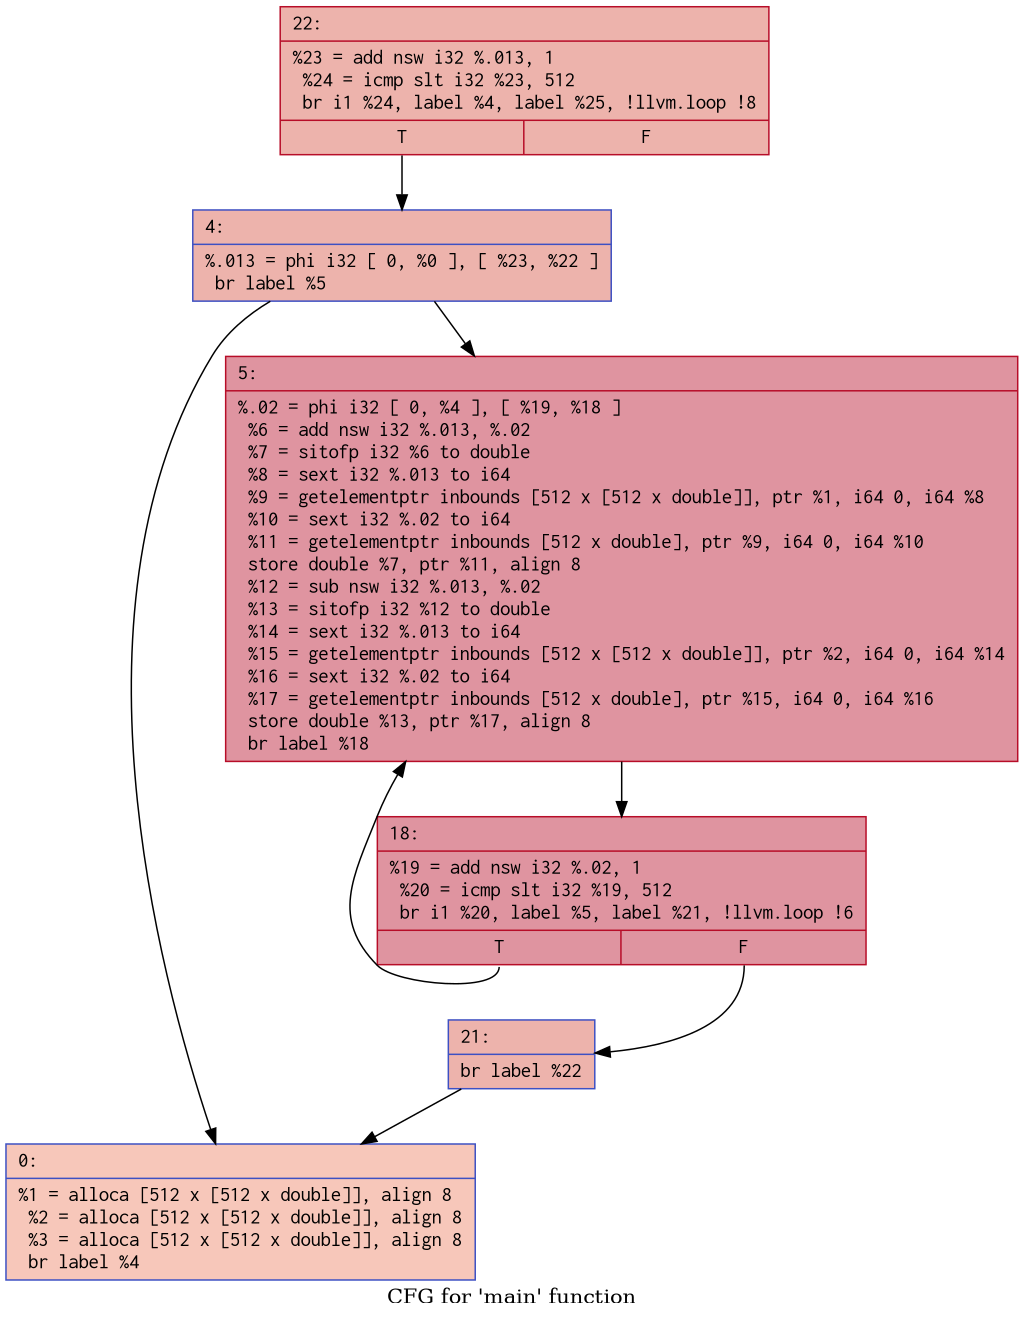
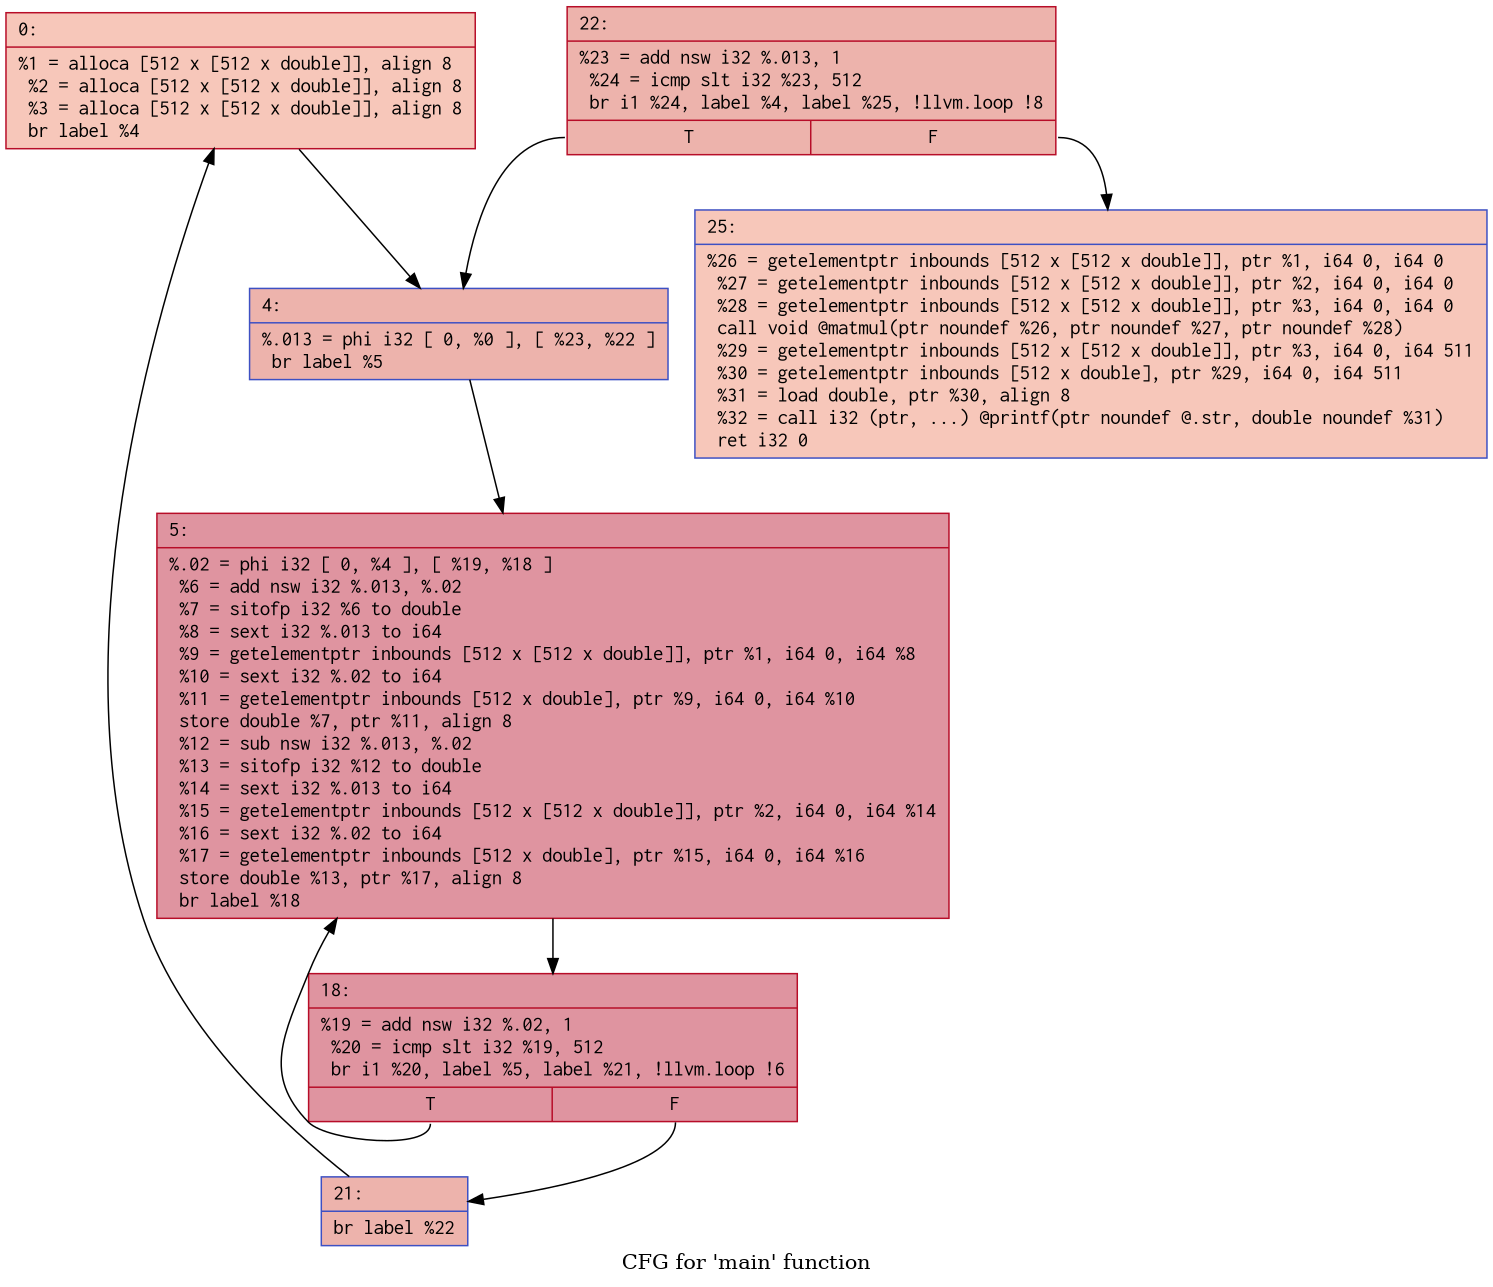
node "25:": added
edge "4:" -> "0:": reversed
node "0:": color #3d50c3ff -> #b70d28ff
